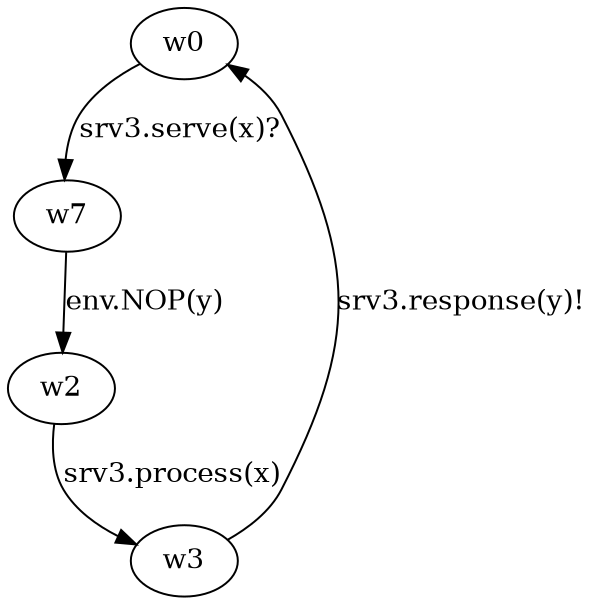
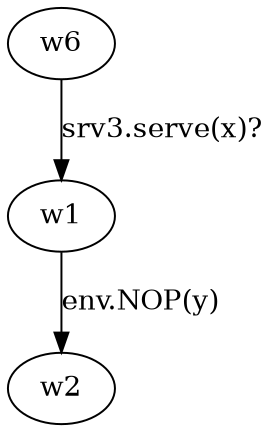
node "w0": label "w0" -> "w6"
node "w7": label "w7" -> "w1"
node "w3": removed
